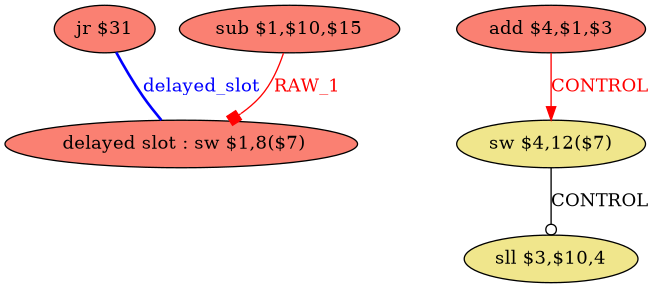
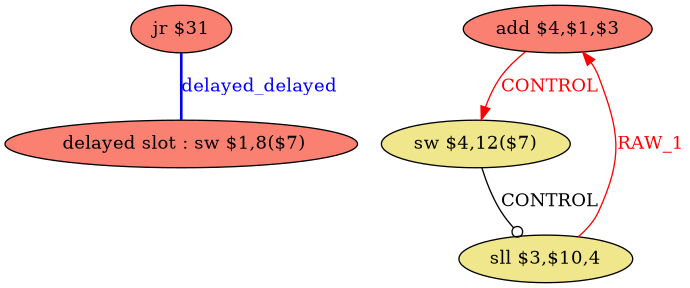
node "sub $1,$10,$15": removed
edge "jr $31" -- "delayed slot : sw $1,8($7)": label "delayed_slot" -> "delayed_delayed"
edge "sll $3,$10,4" -> "add $4,$1,$3": added, label "RAW_1"
